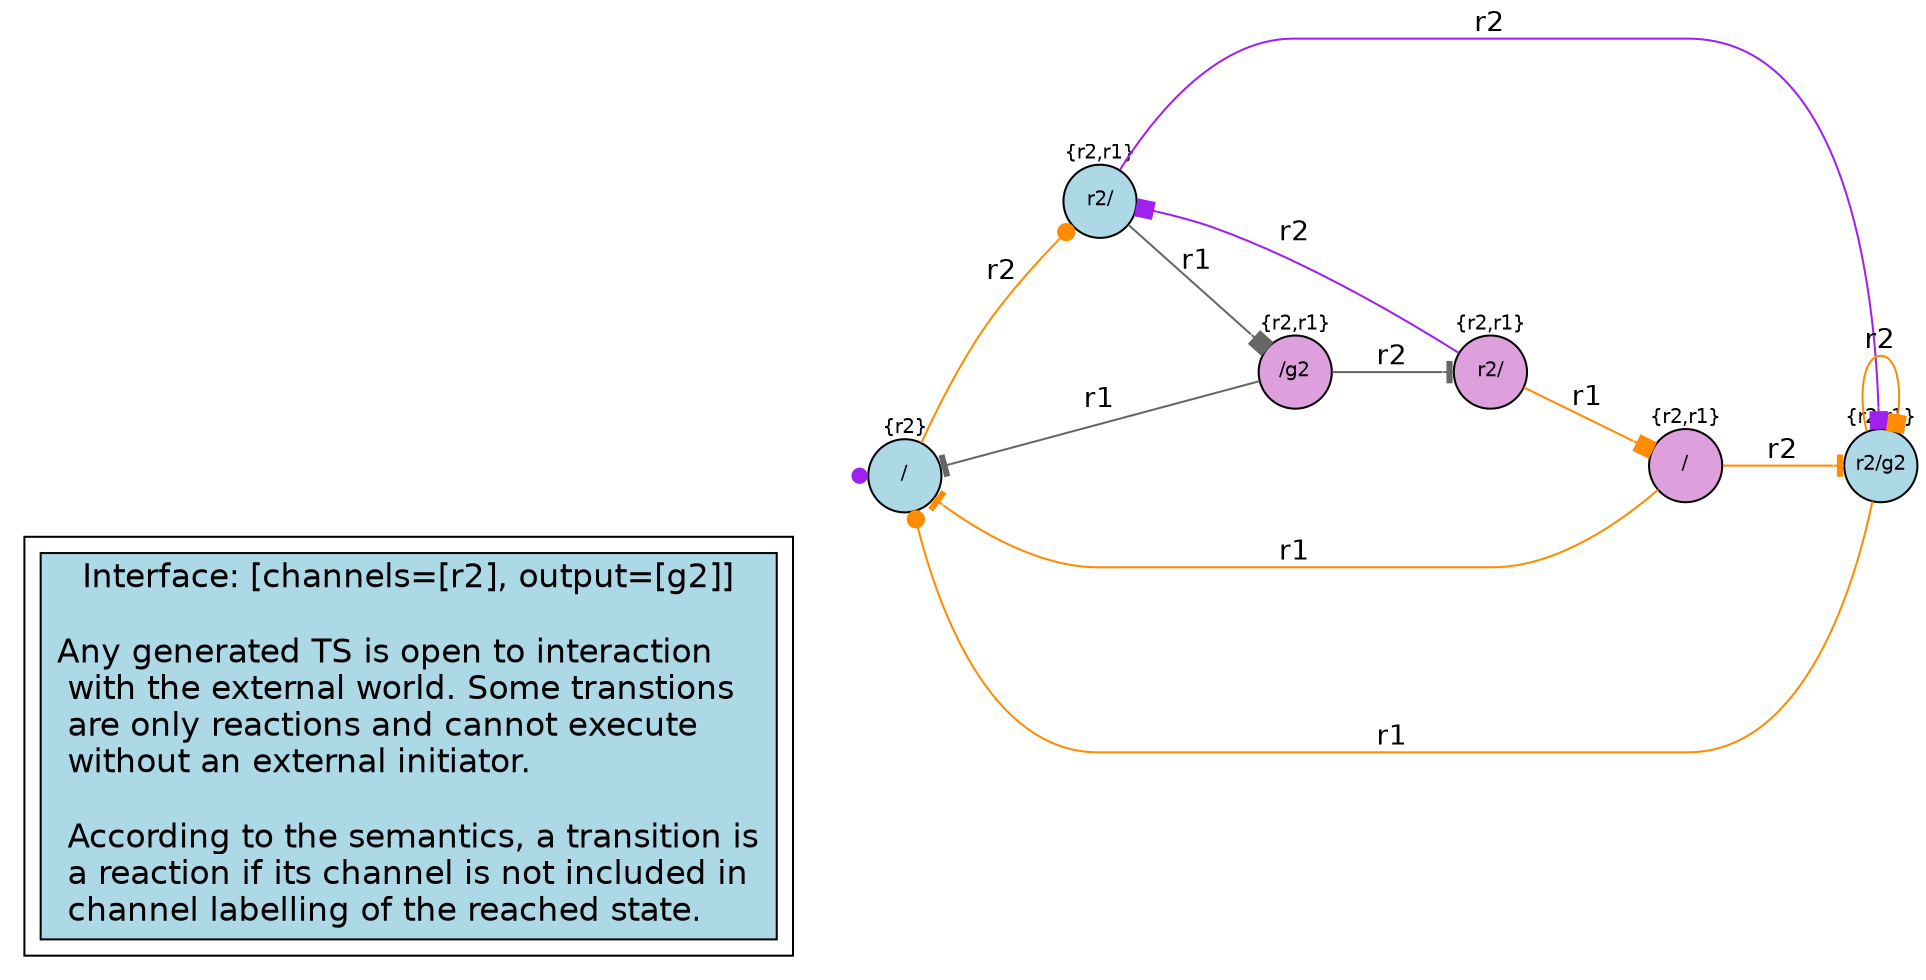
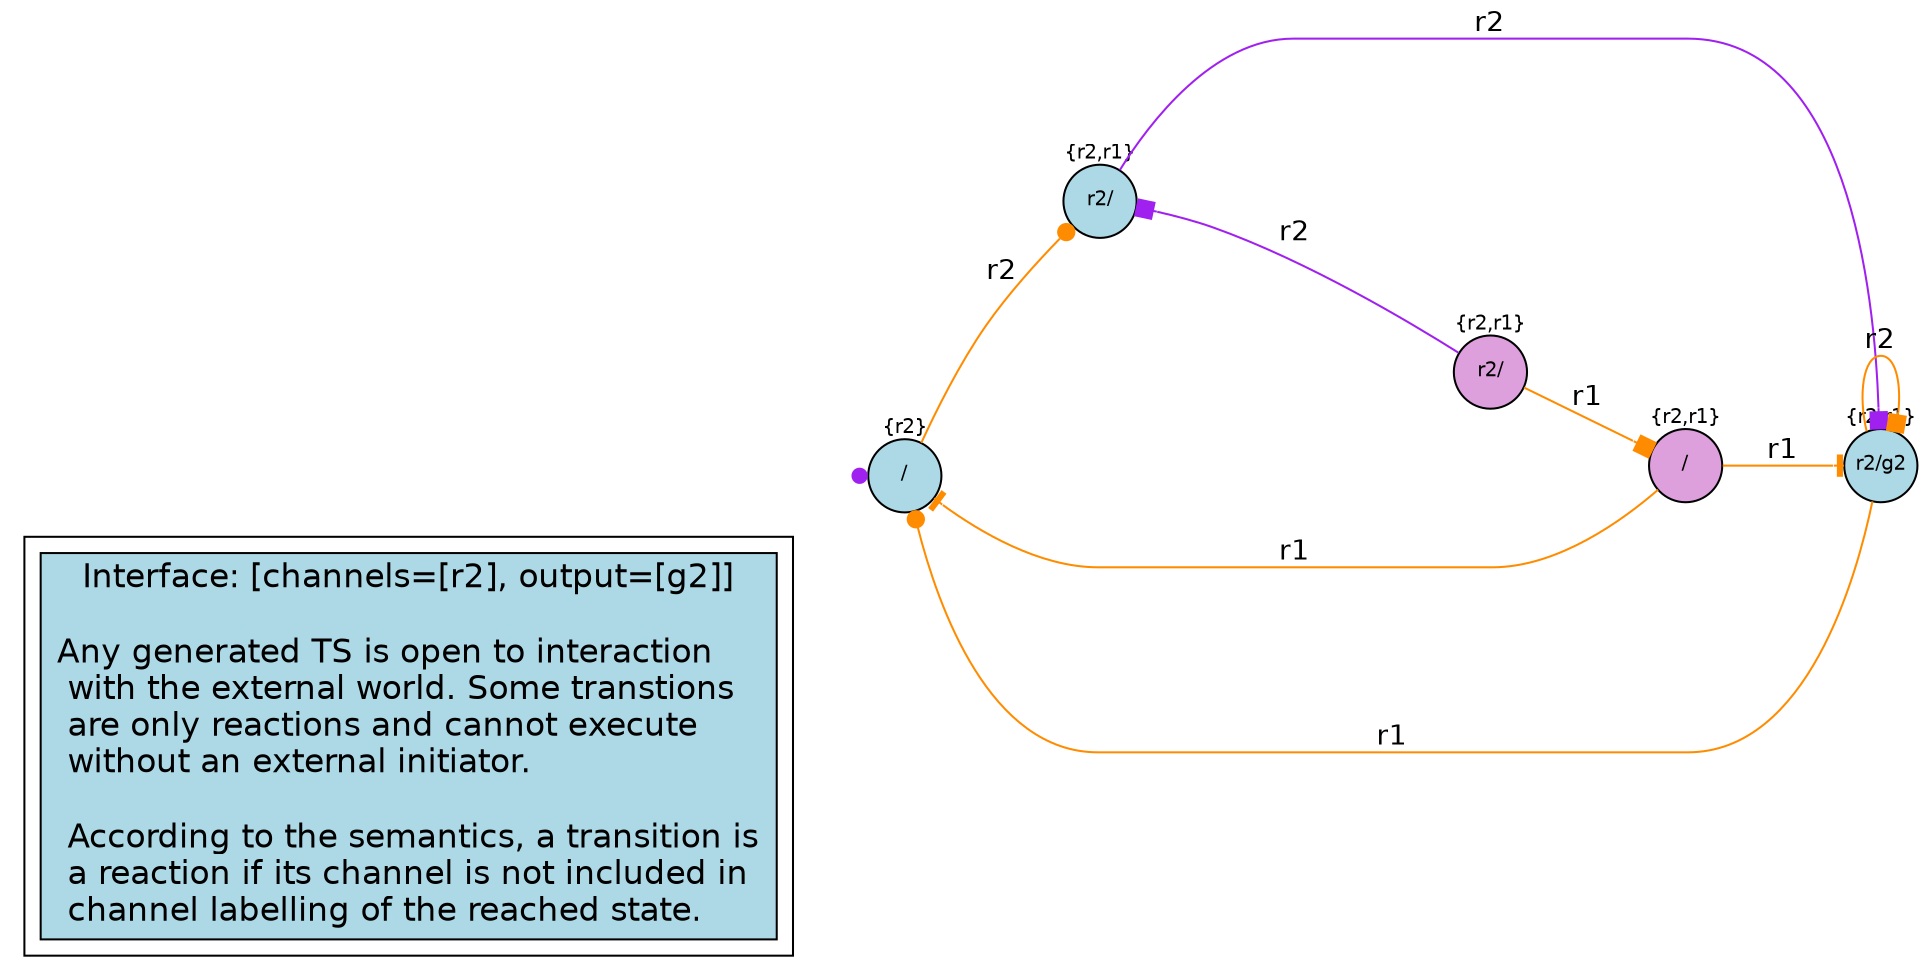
node "{r2,r1} /g2": removed
edge "{r2,r1} /" -> "{r2,r1} r2/g2": label "r2" -> "r1"
